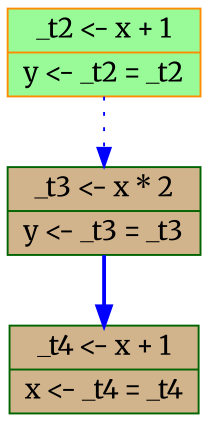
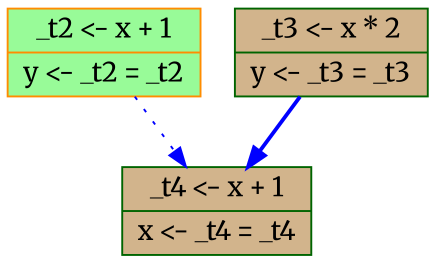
edge "_t2 <- x + 1" -> "_t3 <- x * 2": now "_t2 <- x + 1" -> "_t4 <- x + 1"
